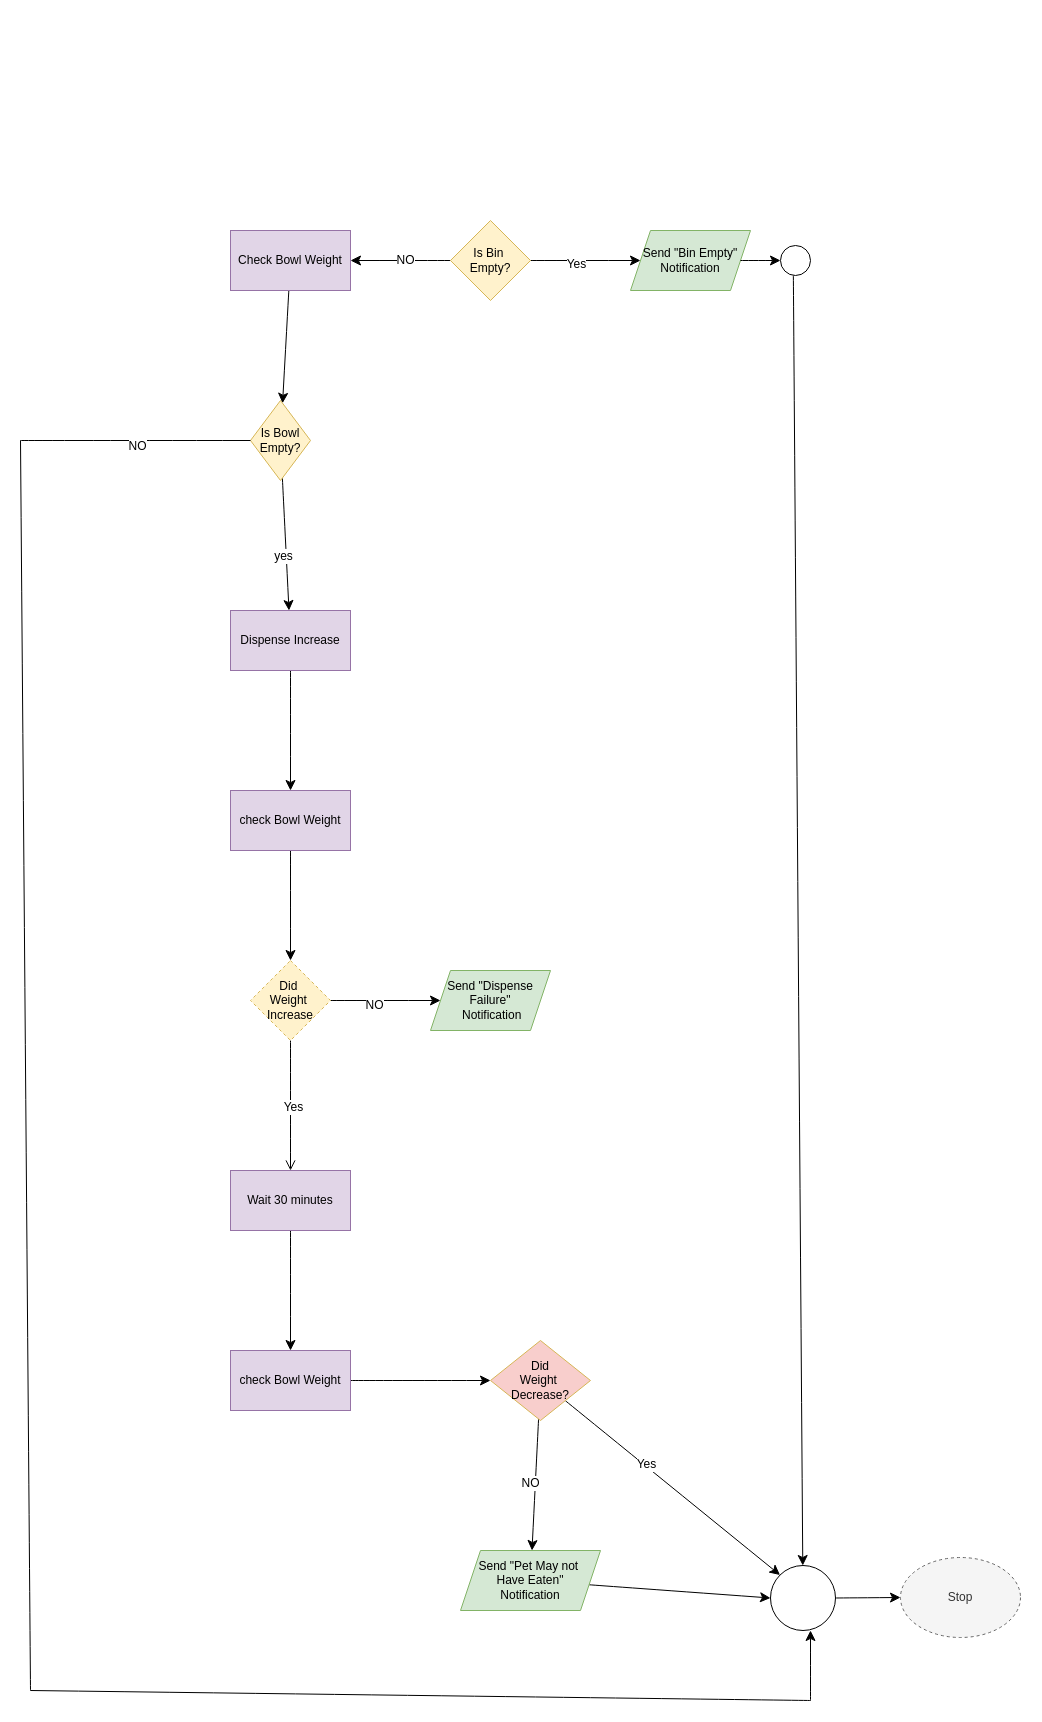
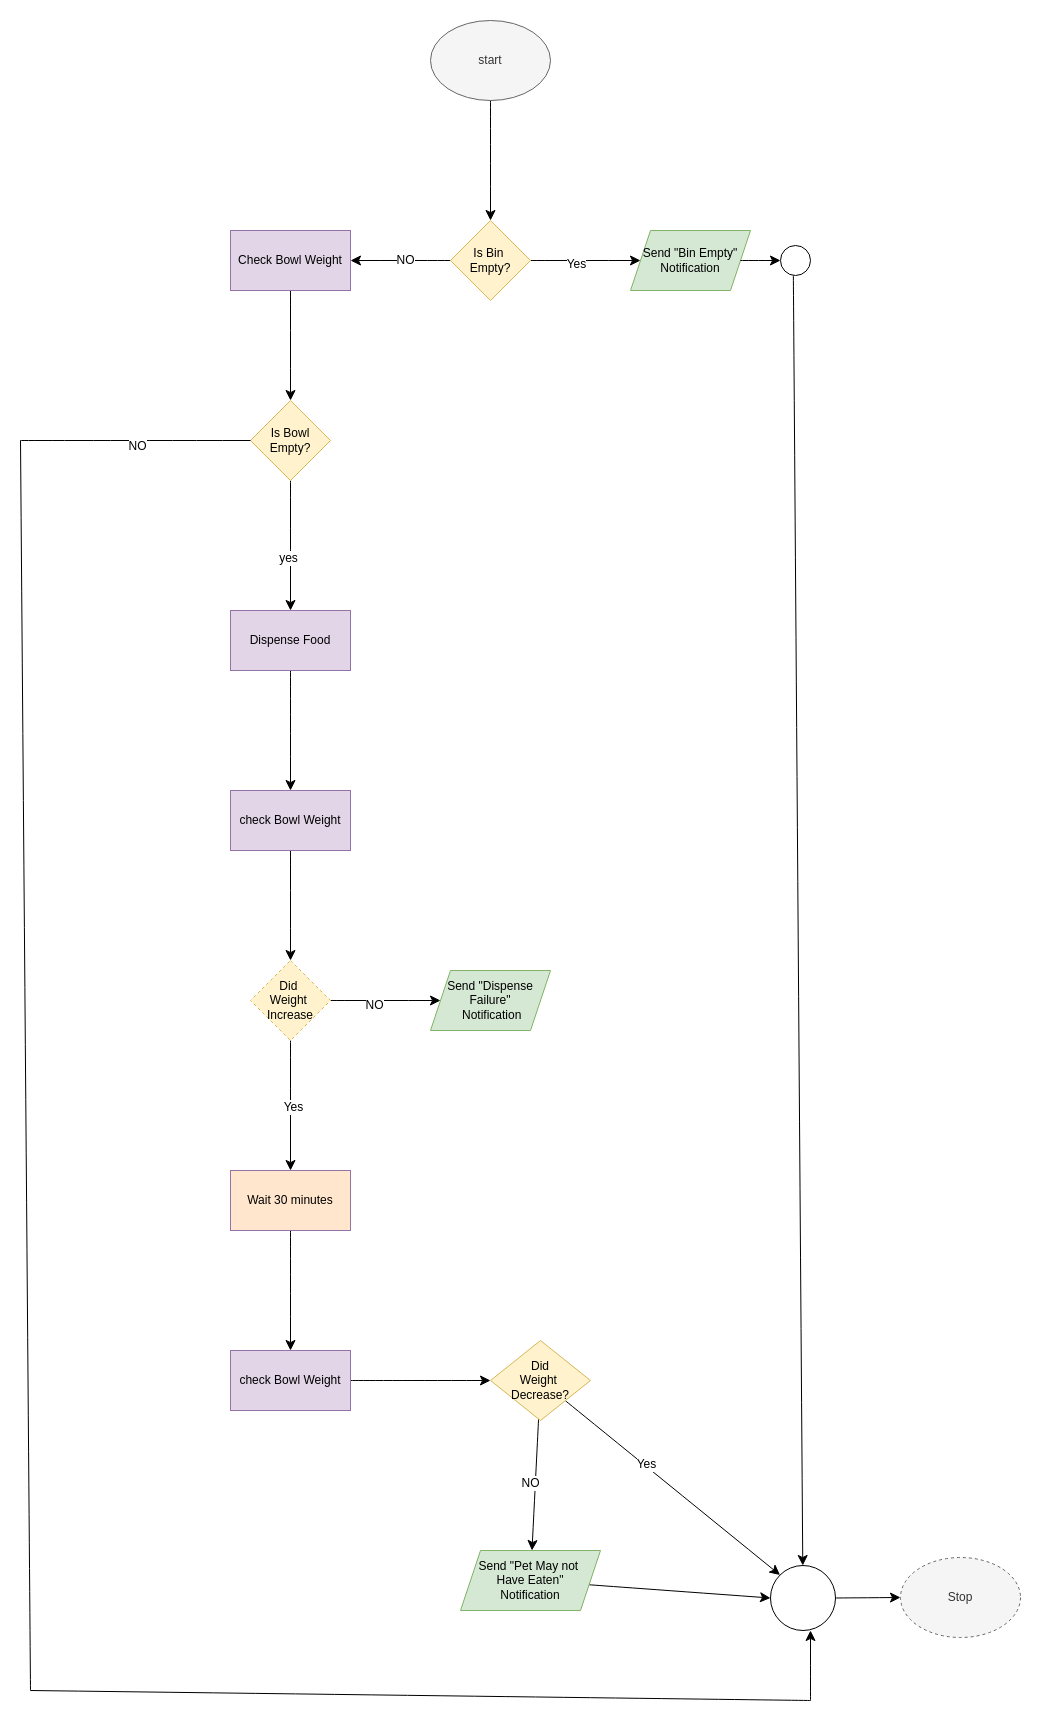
node "start": added
edge "start" -> "Is Bin Empty?": added
node "Is Bowl Empty?": size 60x80 -> 80x80
node "Dispense Increase": label "Dispense Increase" -> "Dispense Food"
edge "Did Weight Increase" -> "Wait 30 minutes": arrowhead open -> classic
node "Wait 30 minutes": fillcolor #e1d5e7 -> #ffe6cc
node "Did Weight Decrease?": fillcolor #f8cecc -> #fff2cc
